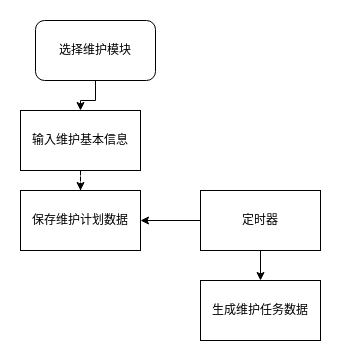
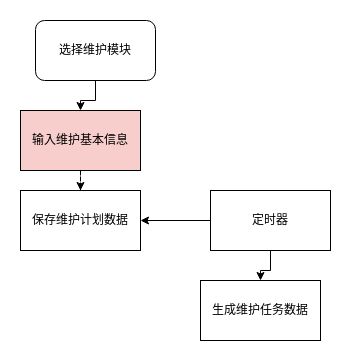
node "输入维护基本信息": fillcolor #ffffff -> #f8cecc
node "定时器": moved (261, 221) -> (271, 221)
